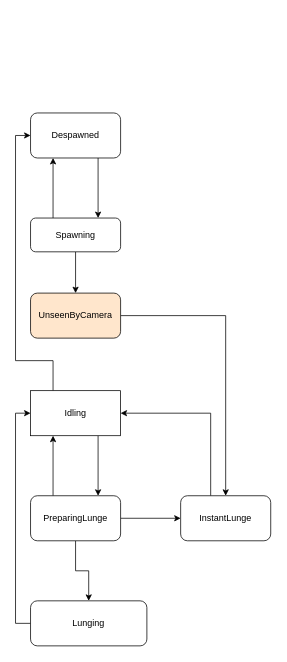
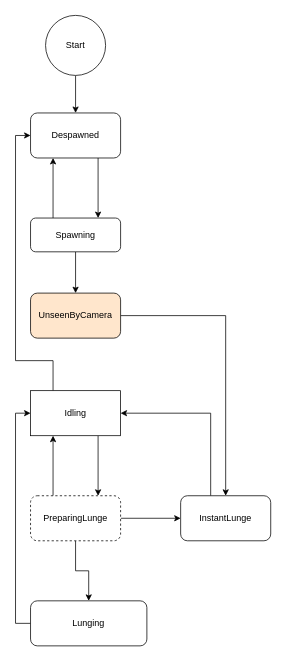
node "Start": added
edge "Start" -> "Despawned": added
node "PreparingLunge": style solid -> dashed
